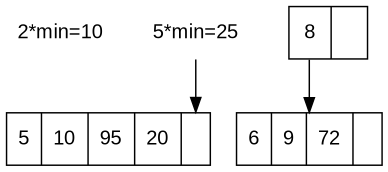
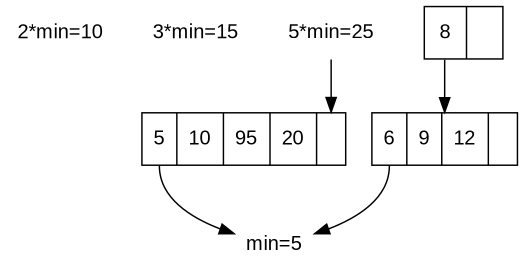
node "3*min=15": added
node "6": text "72" -> "12"
node "min=5": added
